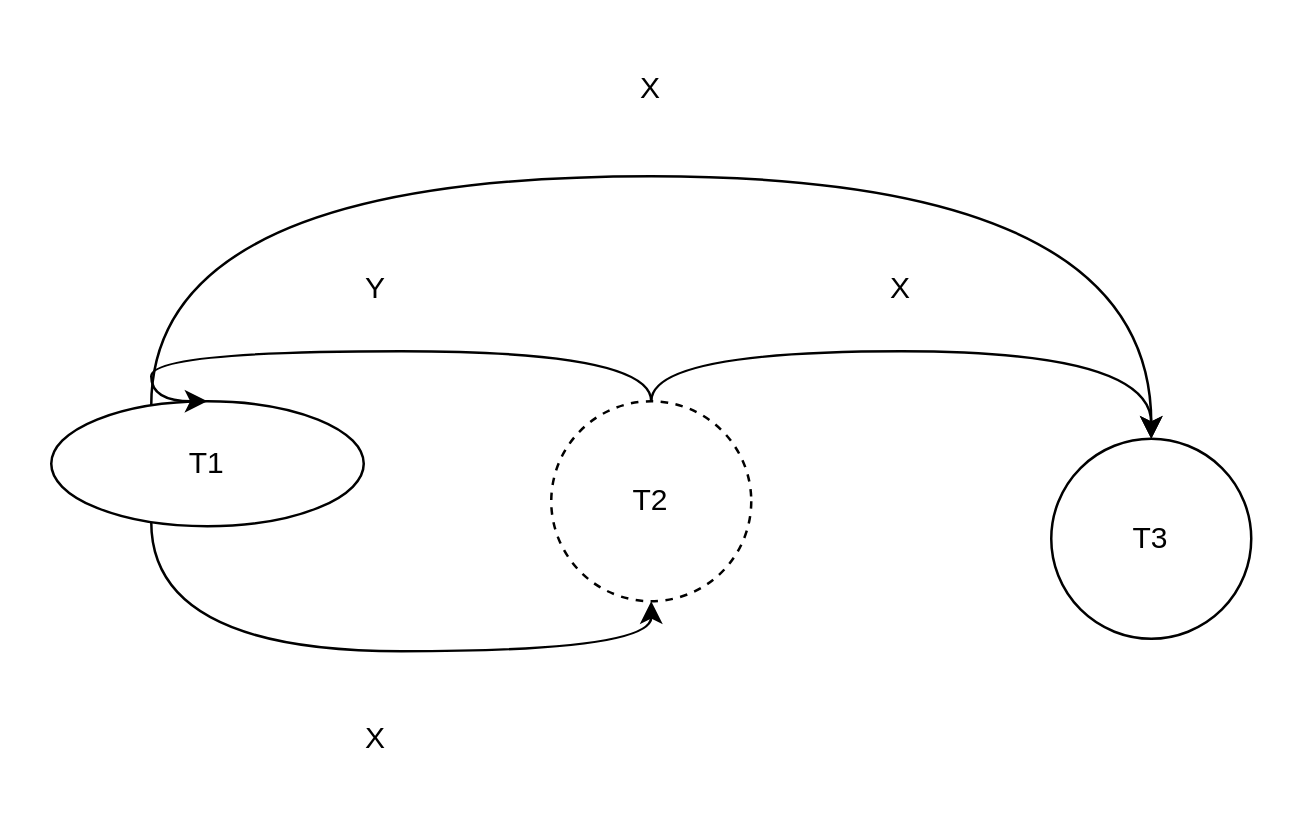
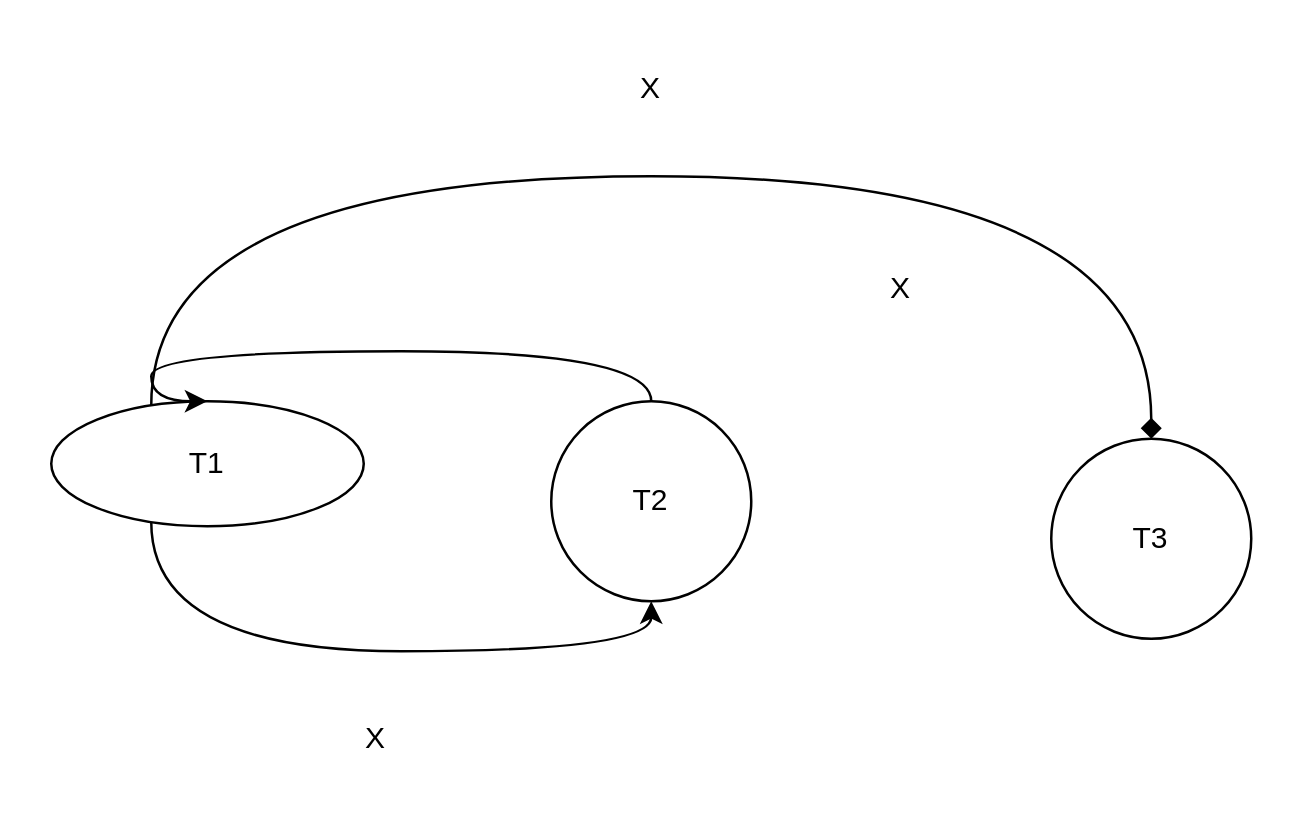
node "Y": removed
edge "T2" -> "T3": removed
edge "T1" -> "T3": arrowhead classic -> diamond
node "T2": style dashed -> solid
